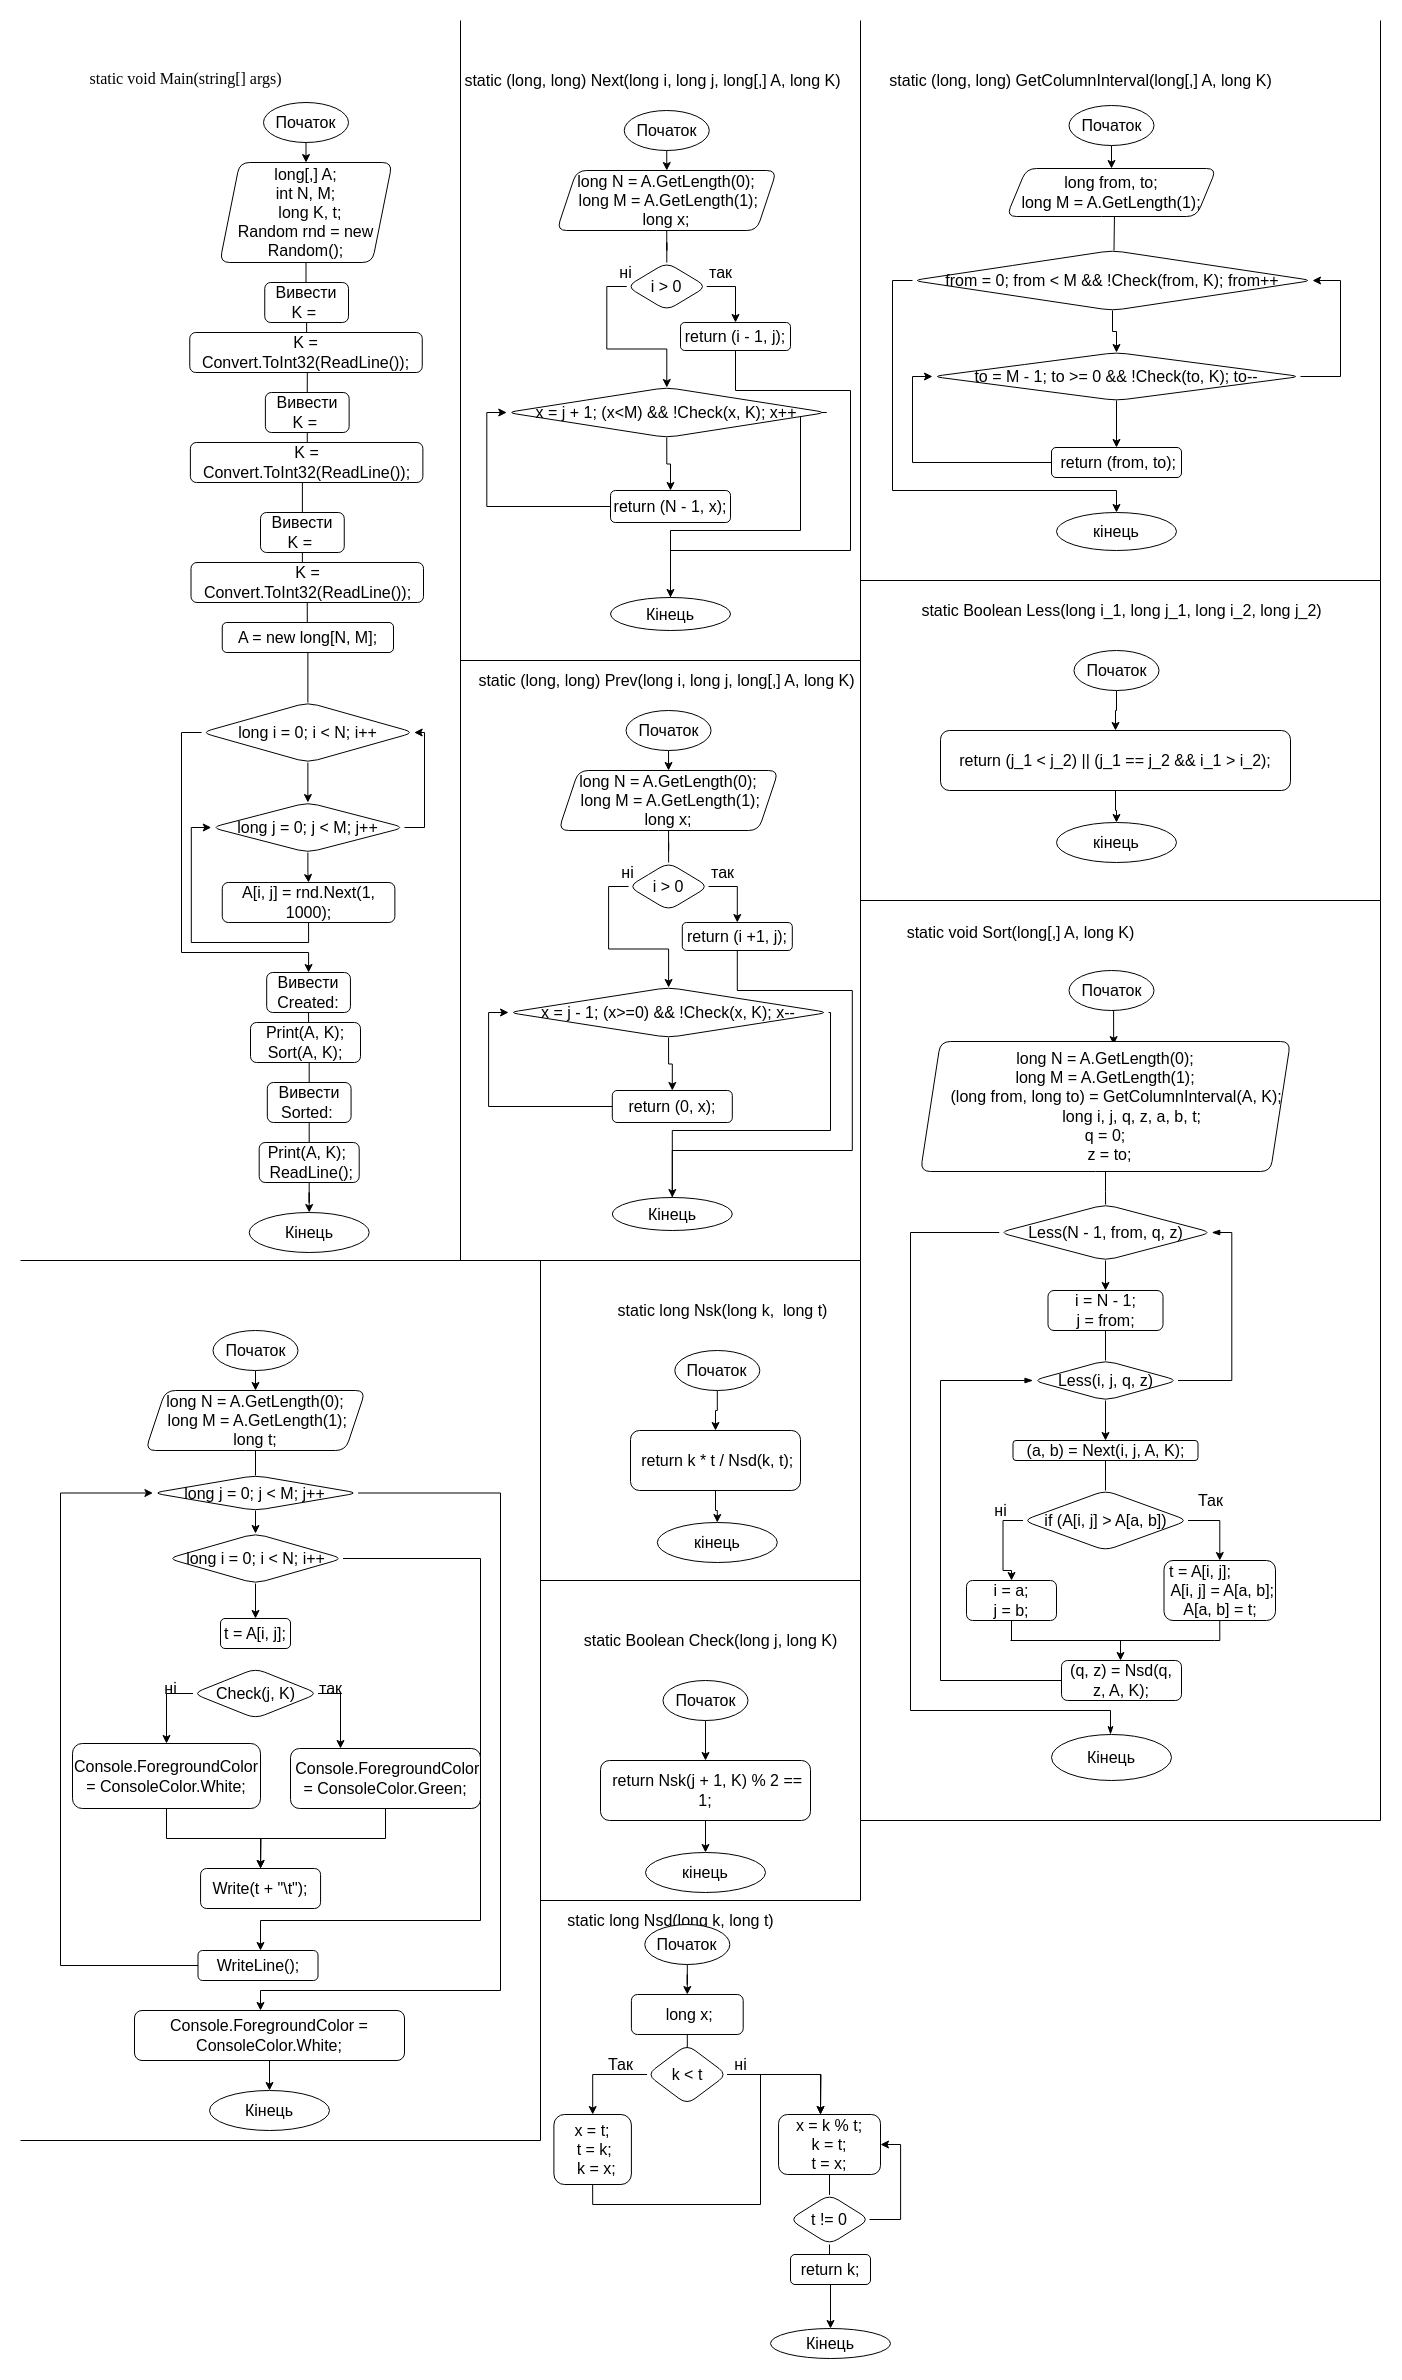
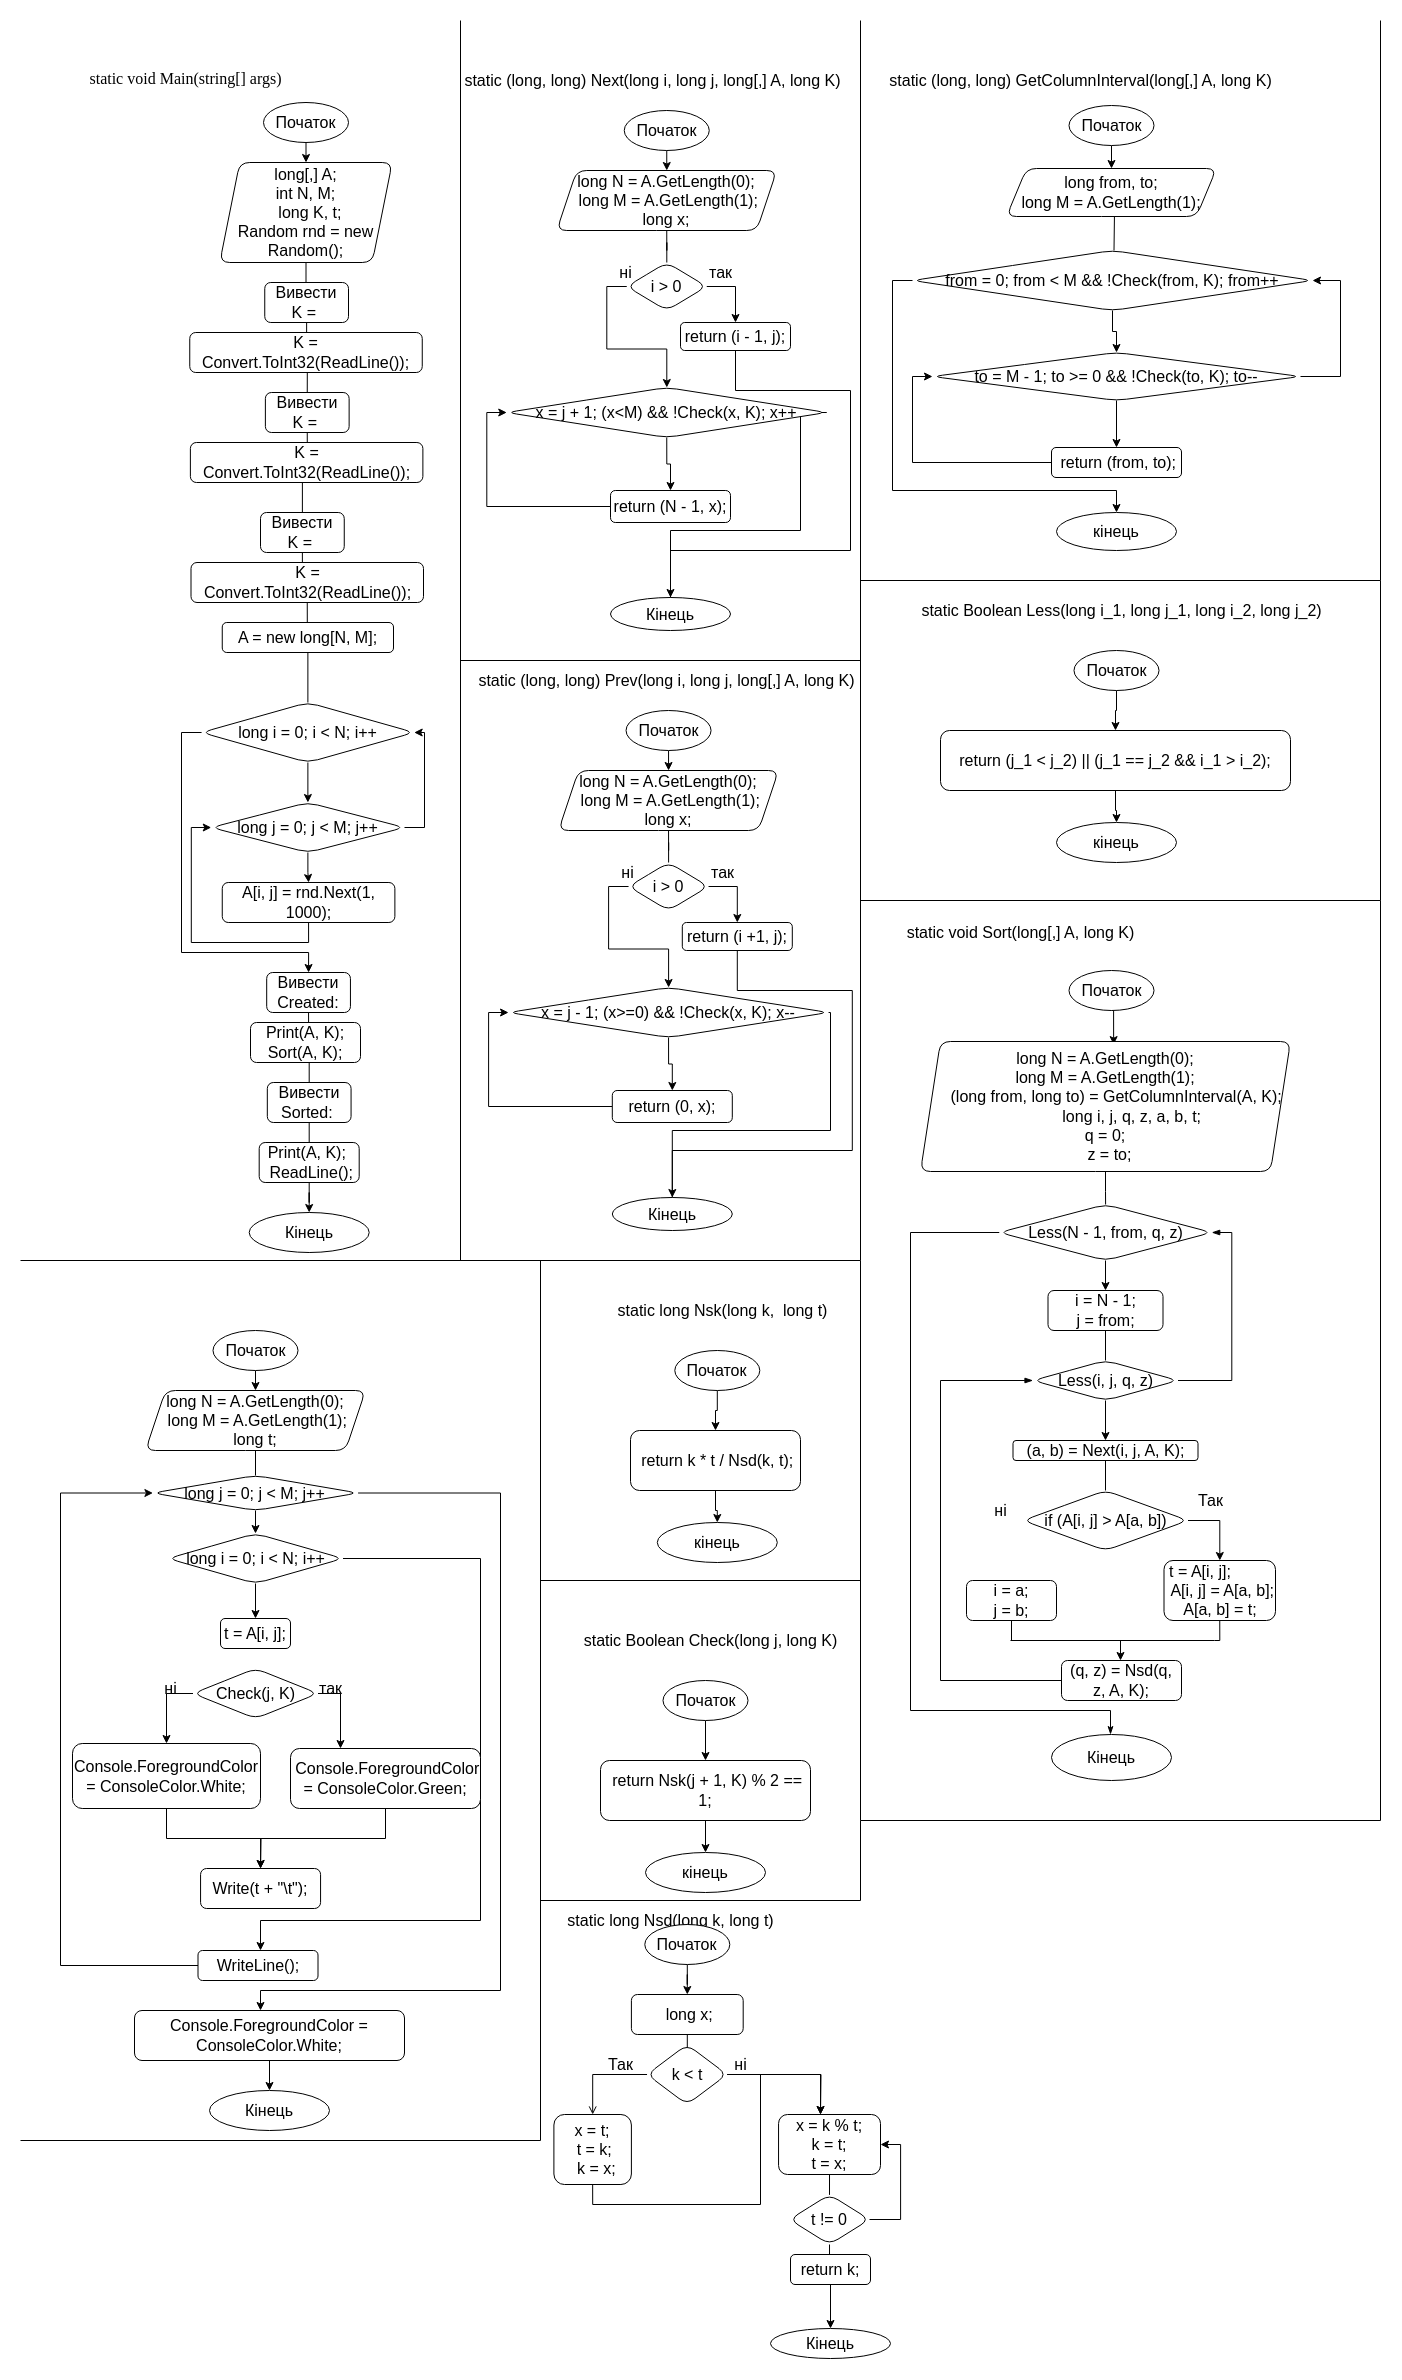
edge "if (A[i, j] > A[a, b])" -> "i = a; j = b;": removed
edge "k < t" -> "x = t; t = k; k = x;": arrowhead classic -> open
